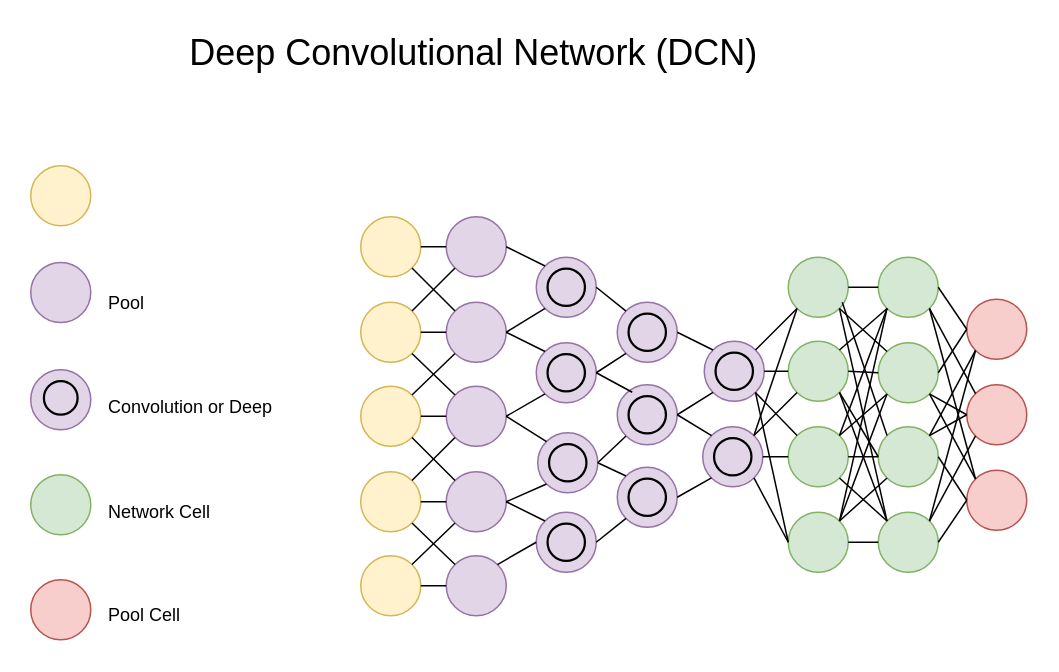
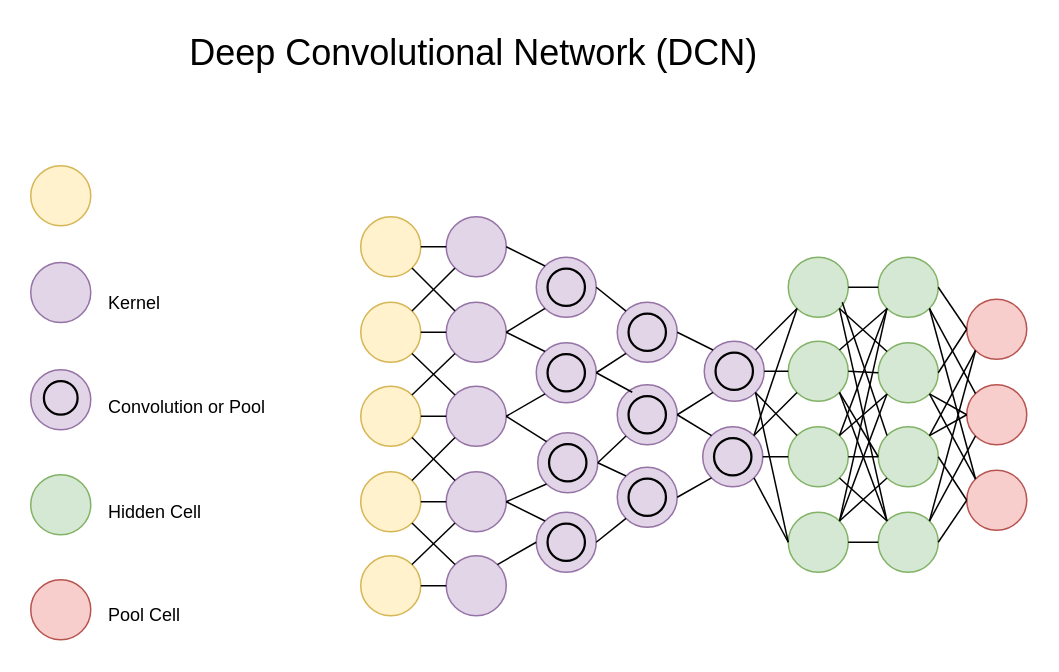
node "Pool": label "Pool" -> "Kernel"
node "Convolution or Deep": label "Convolution or Deep" -> "Convolution or Pool"
node "Network Cell": label "Network Cell" -> "Hidden Cell"
